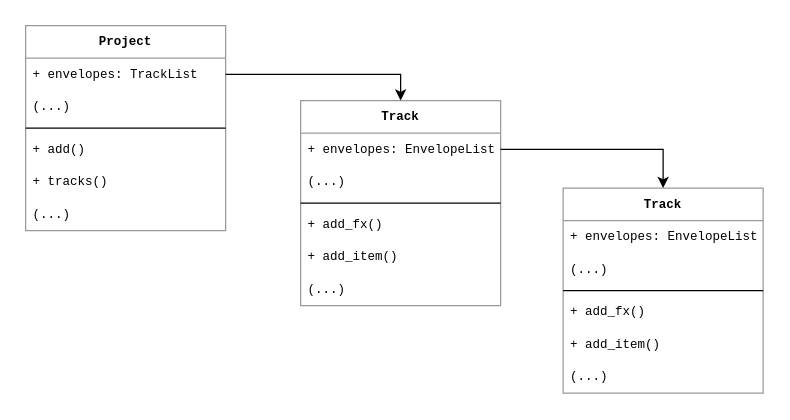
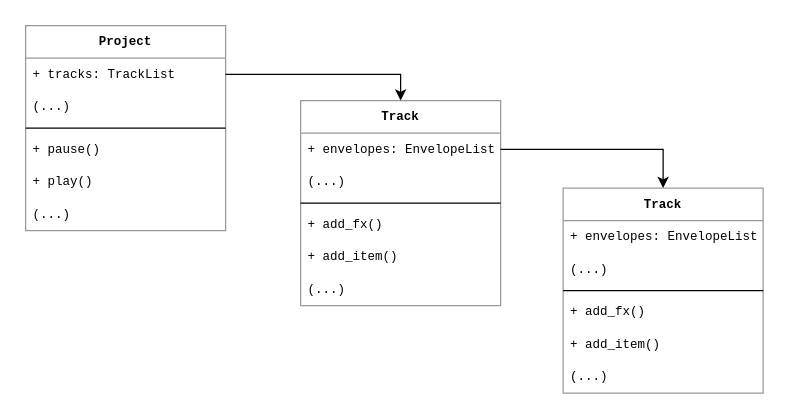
node "+ envelopes: TrackList": label "+ envelopes: TrackList" -> "+ tracks: TrackList"
node "+ add()": label "+ add()" -> "+ pause()"
node "+ tracks()": label "+ tracks()" -> "+ play()"
